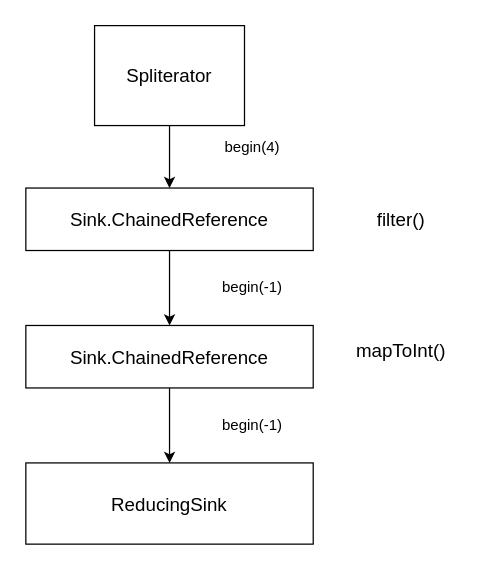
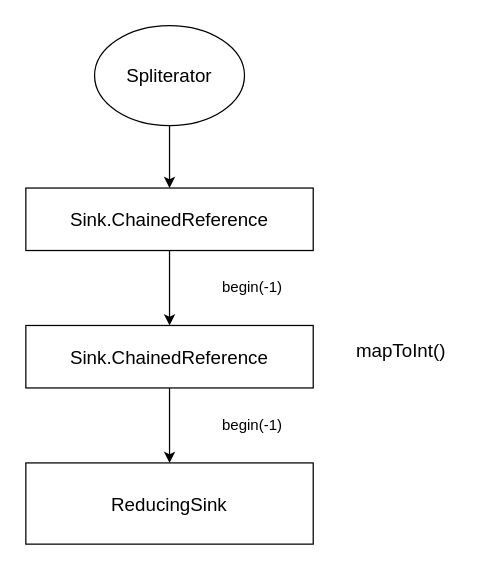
node "Spliterator": shape rectangle -> ellipse
node "begin(4)": removed
node "filter()": removed
